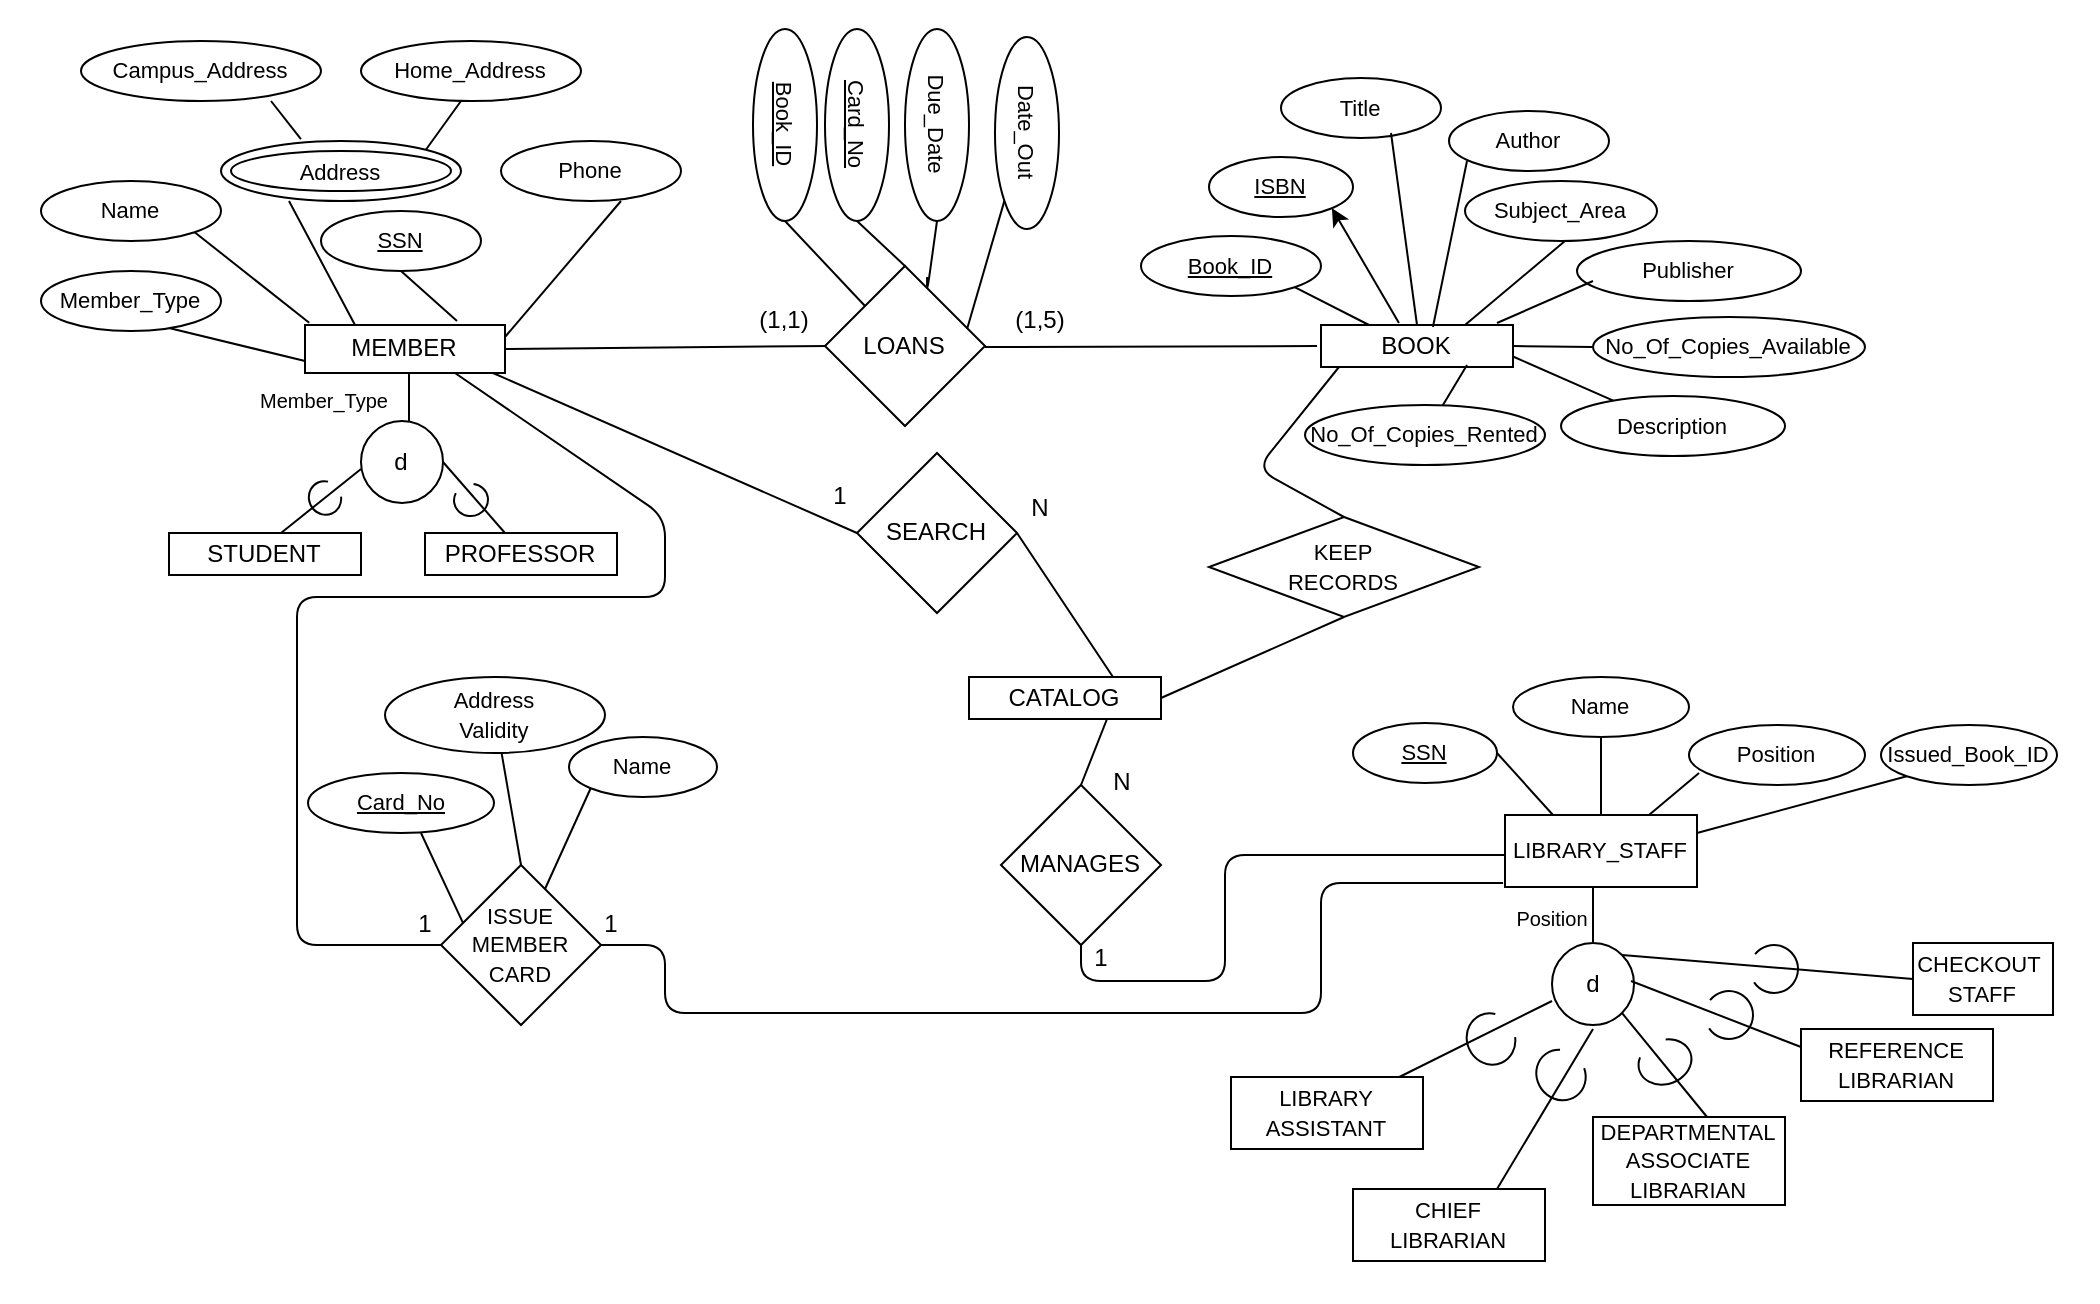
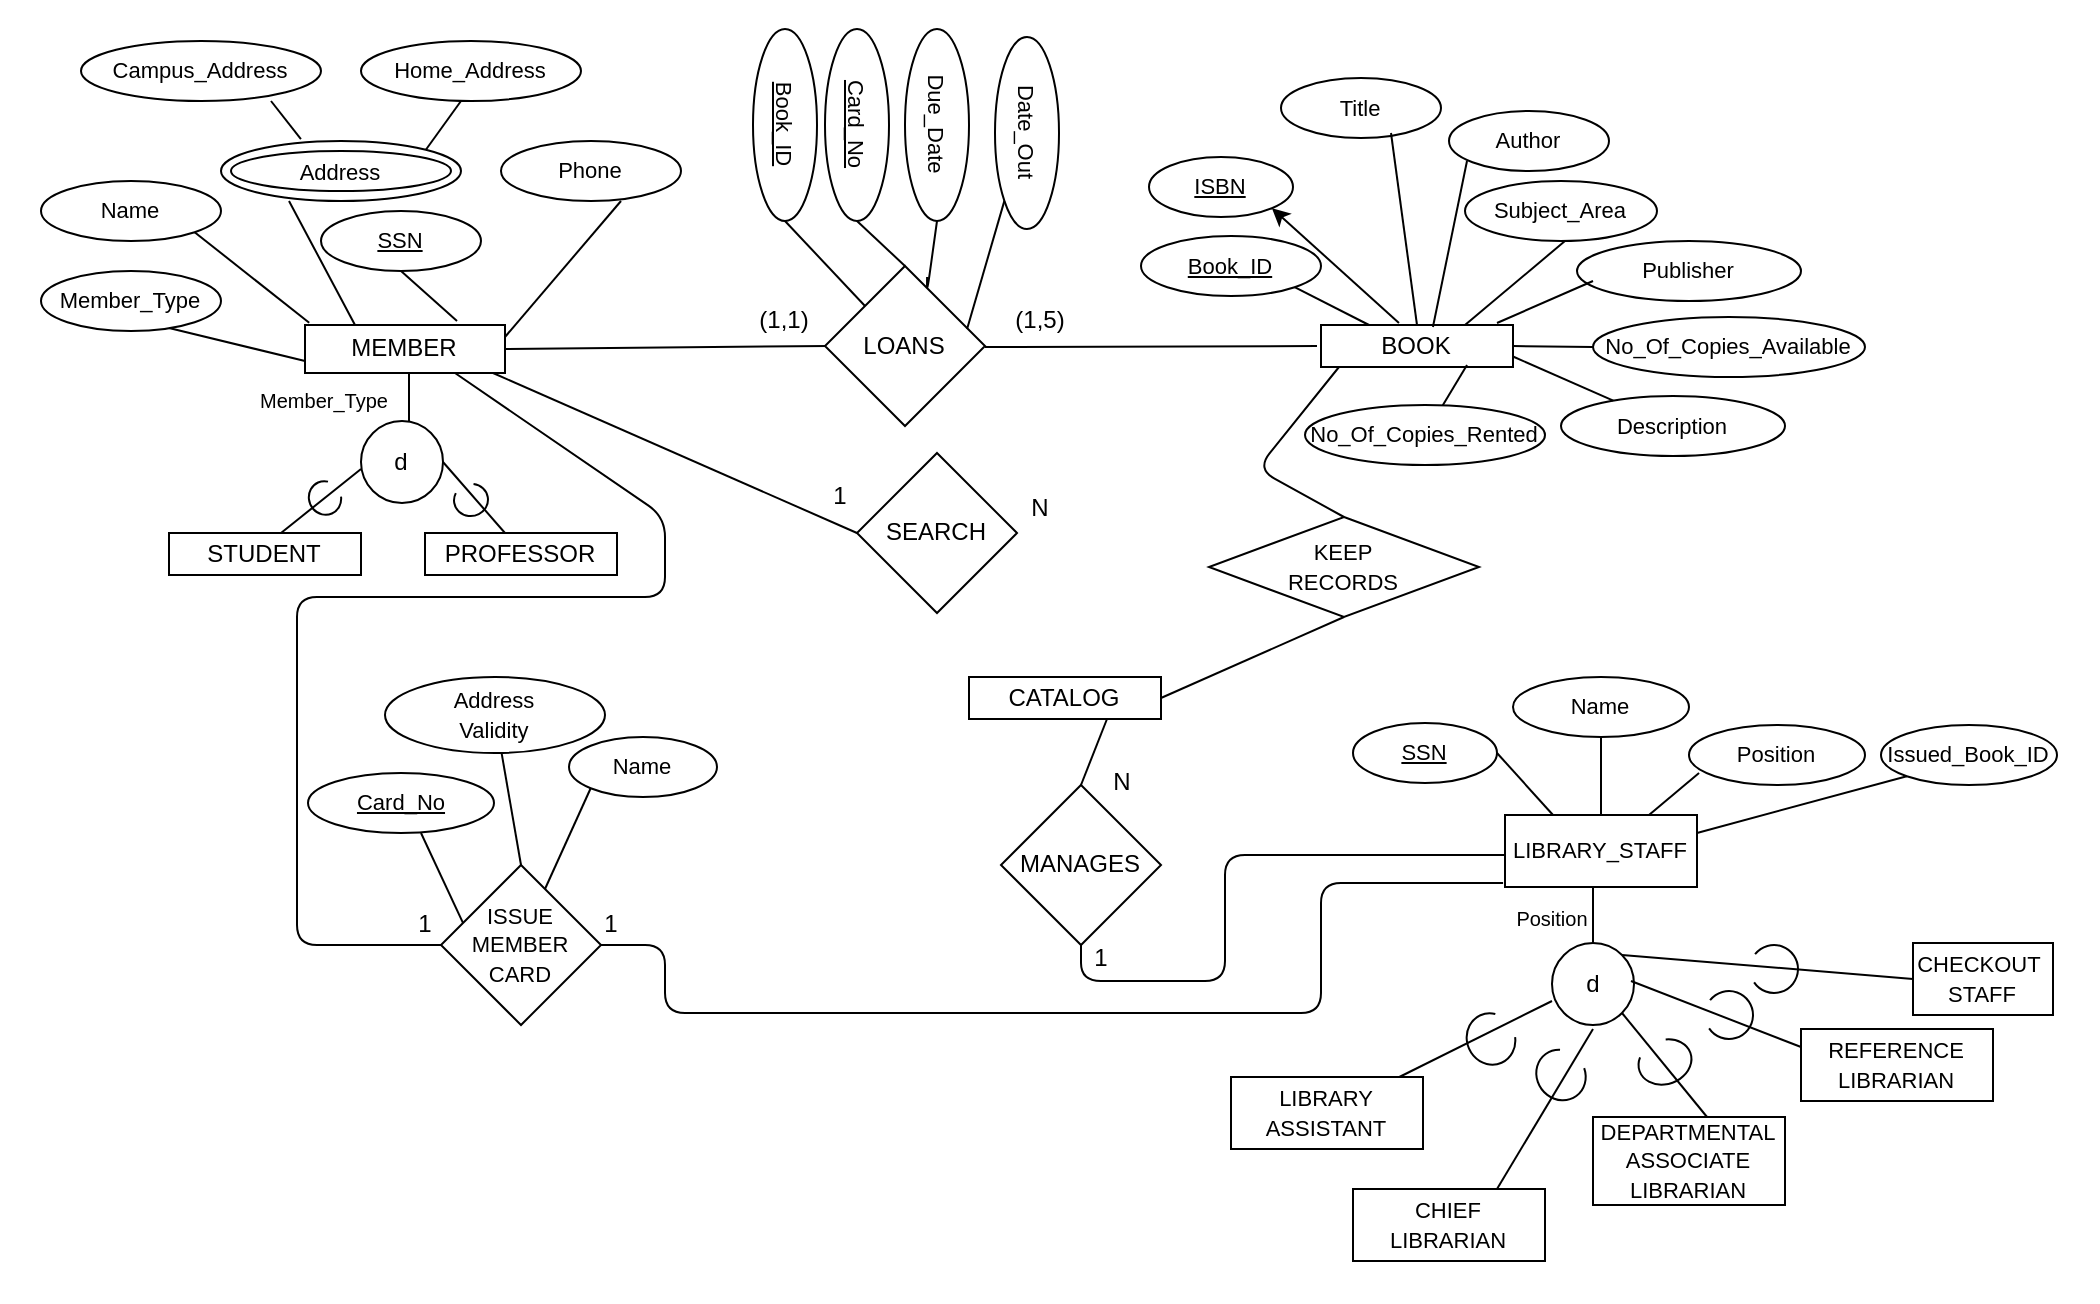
node "ISBN": moved (1281, 187) -> (1221, 187)
edge "SEARCH" -- "CATALOG": removed
